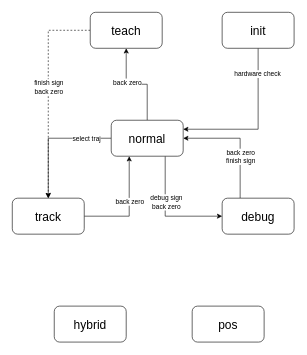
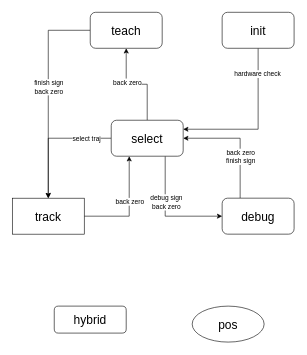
edge "teach" -> "track": style dashed -> solid
node "normal": label "normal" -> "select"
node "track": shape rounded rectangle -> rectangle
node "hybrid": size 72x36 -> 72x27
node "pos": shape rounded rectangle -> ellipse
